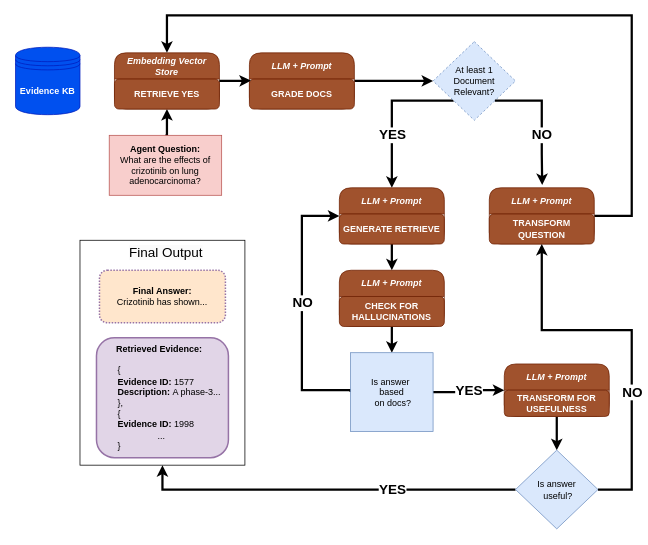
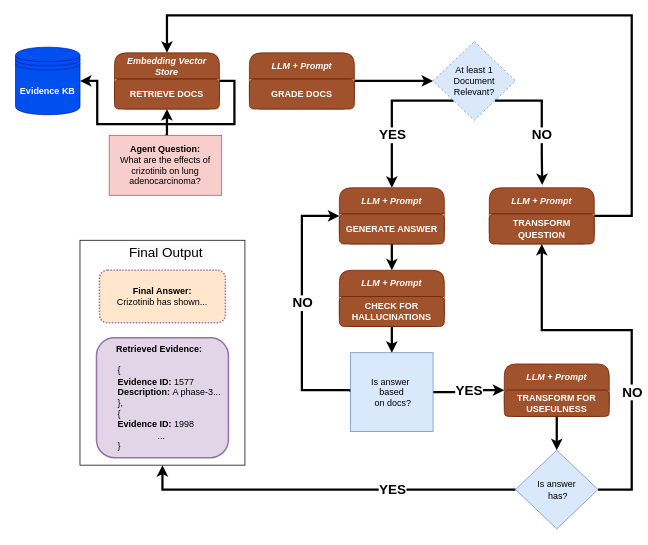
edge "Embedding Vector Store" -> "GRADE DOCS": now "Embedding Vector Store" -> "Evidence KB"
node "RETRIEVE YES": label "RETRIEVE YES" -> "RETRIEVE DOCS"
node "GENERATE RETRIEVE": label "GENERATE RETRIEVE" -> "GENERATE ANSWER"
node "Is answer useful?": label "Is answer useful?" -> "Is answer has?"
